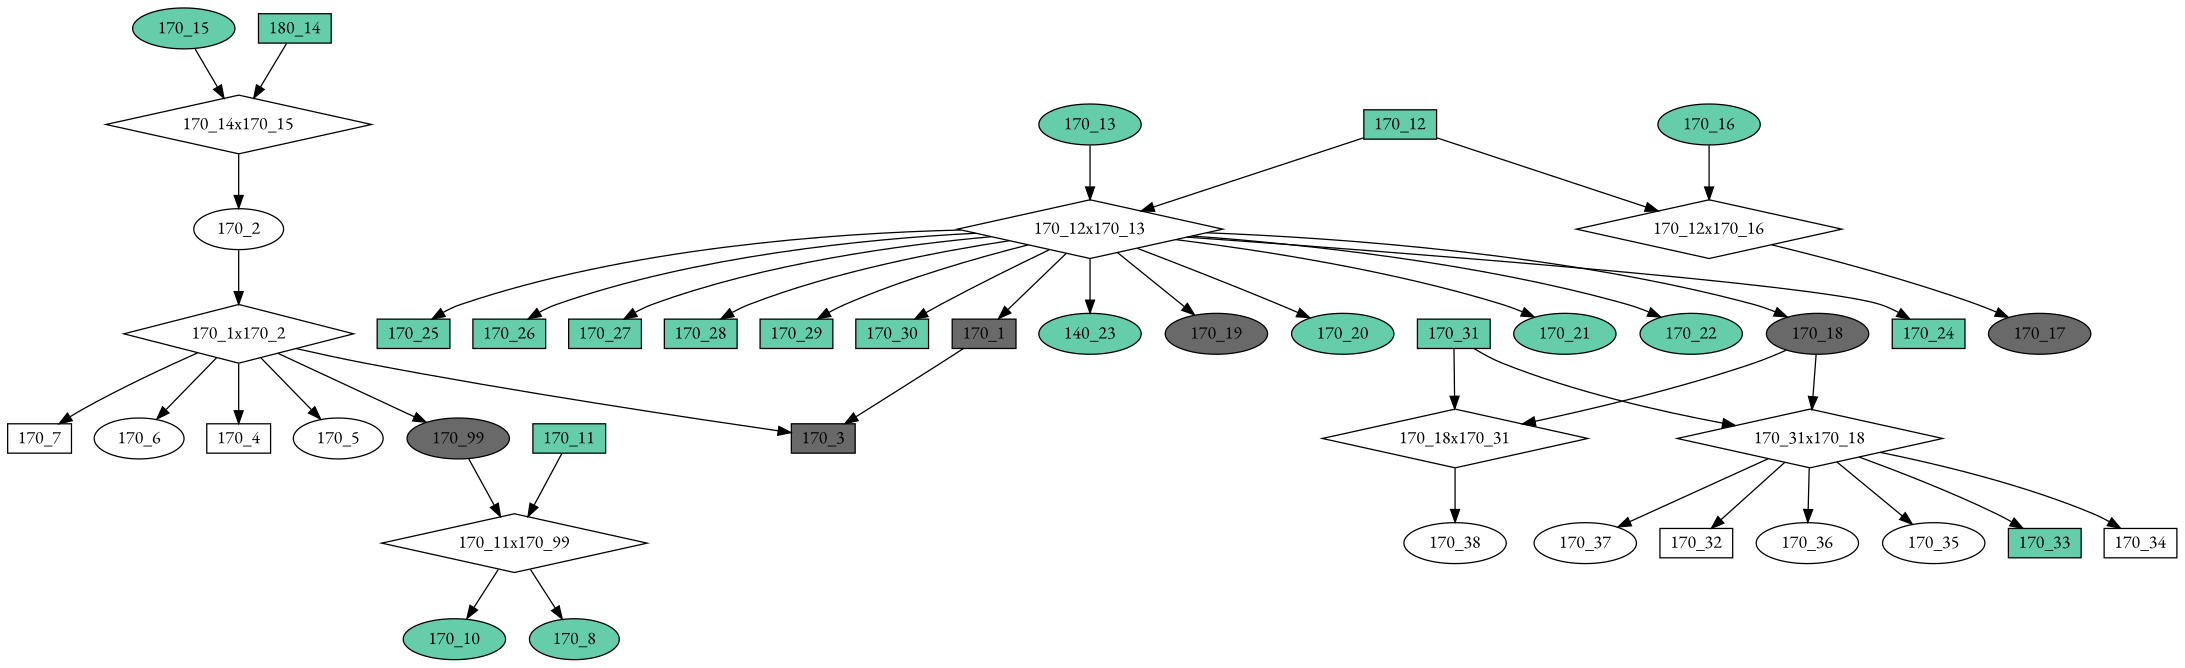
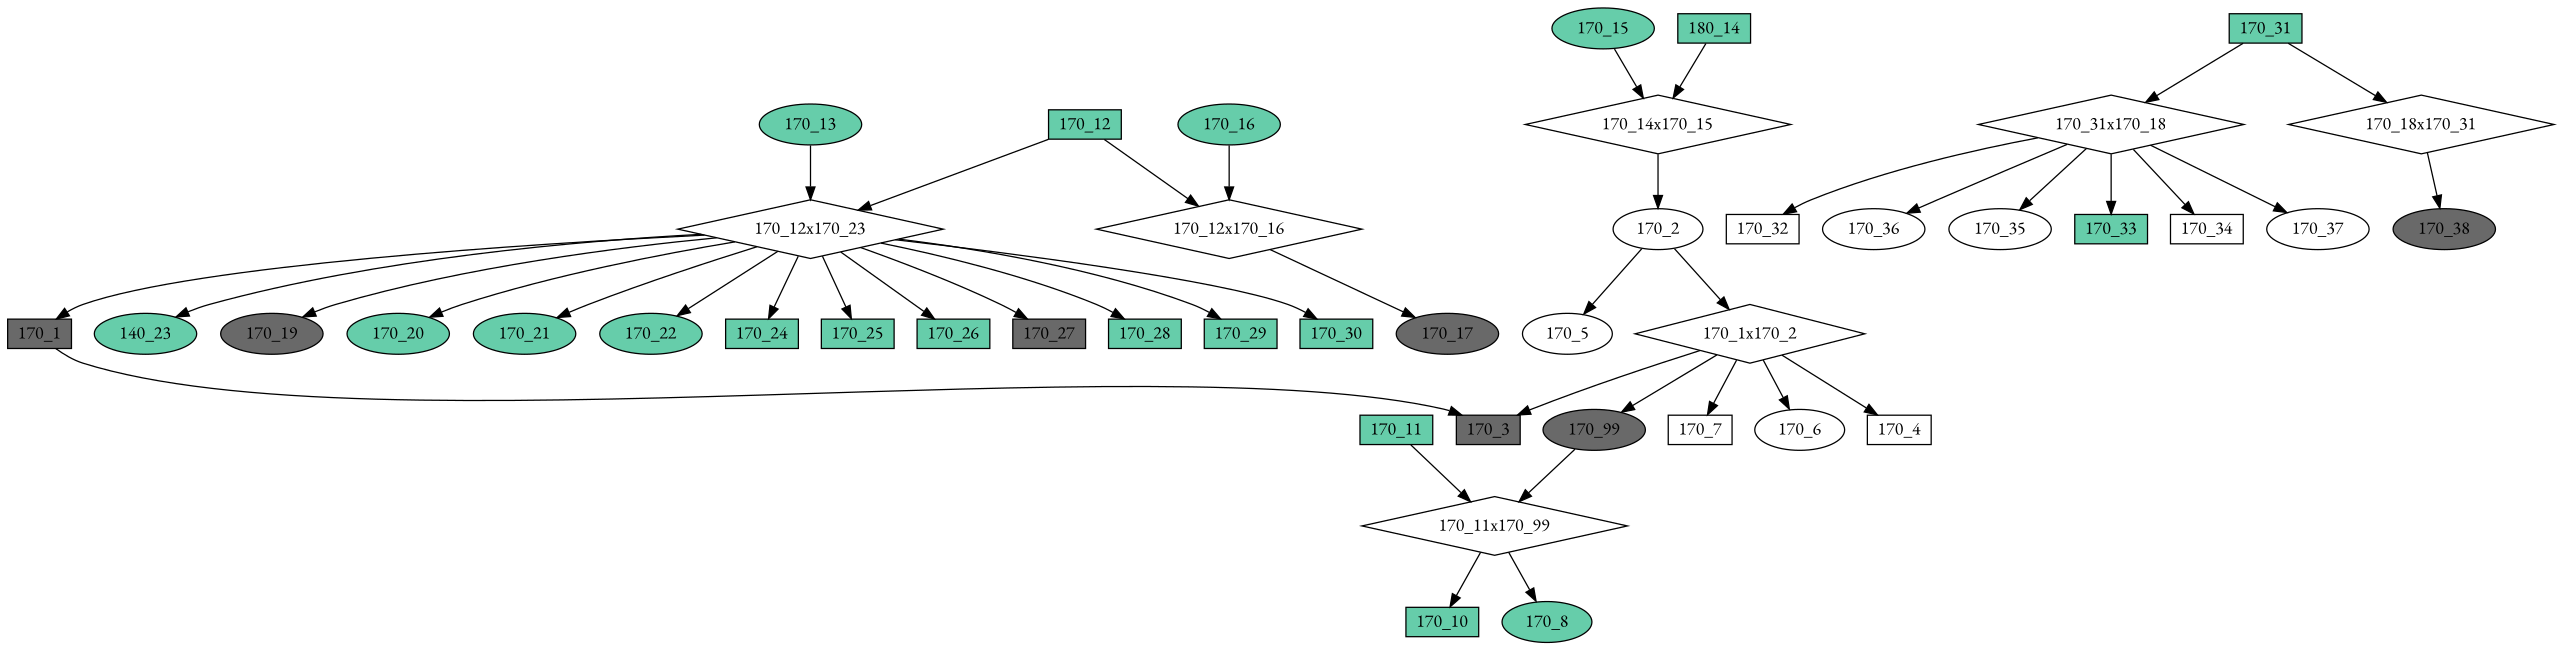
node "170_12x170_13": label "170_12x170_13" -> "170_12x170_23"
node "170_27": fillcolor aquamarine3 -> dimgrey
node "170_18": removed
edge "170_1x170_2" -> "170_5": now "170_2" -> "170_5"
node "170_38": fillcolor white -> dimgrey
node "170_10": shape ellipse -> box
